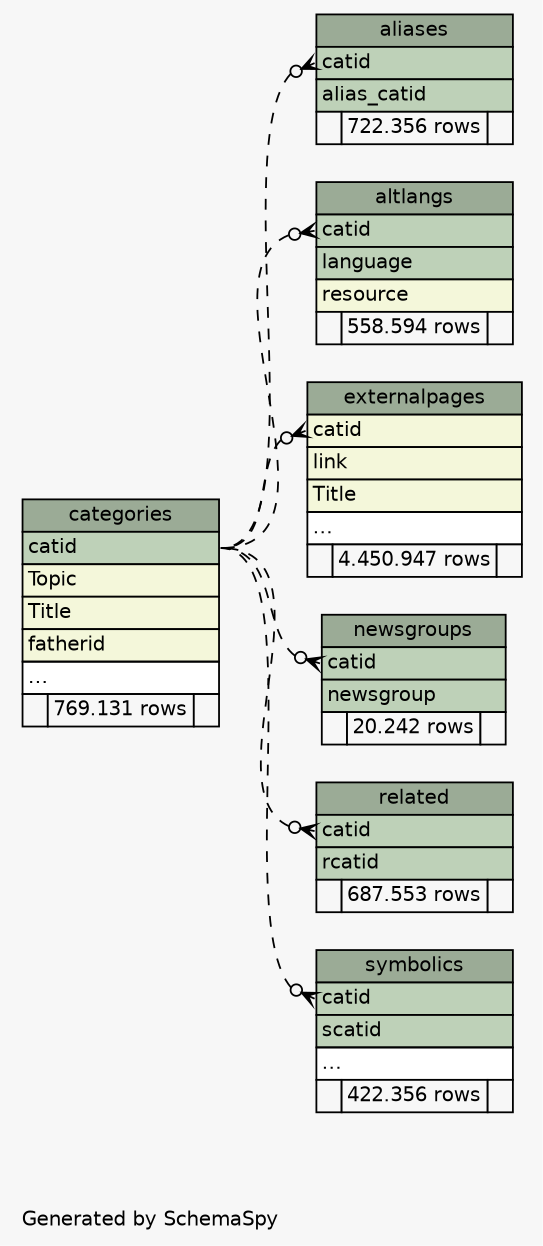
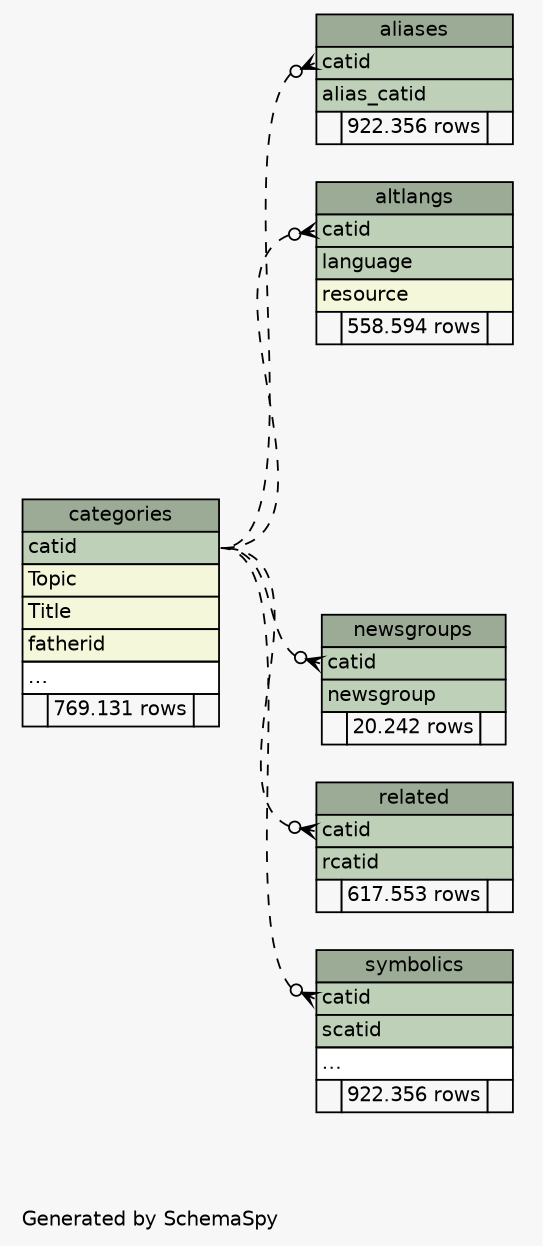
node "aliases": text "722.356 rows" -> "922.356 rows"
node "externalpages": removed
node "related": text "687.553 rows" -> "617.553 rows"
node "symbolics": text "422.356 rows" -> "922.356 rows"
